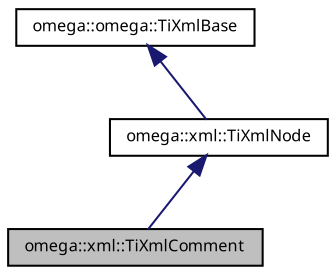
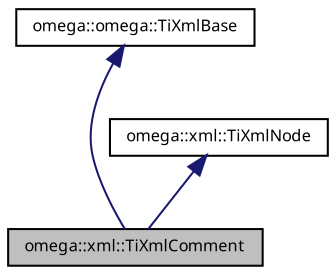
edge "omega::xml::TiXmlNode" -> "omega::omega::TiXmlBase": now "omega::xml::TiXmlComment" -> "omega::omega::TiXmlBase"
